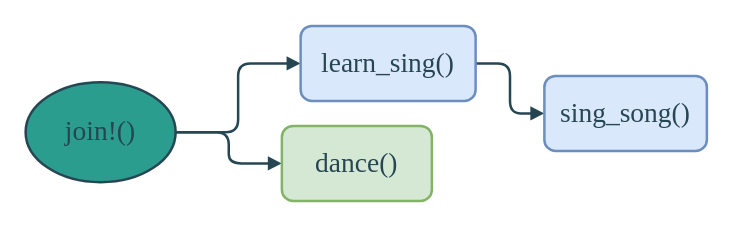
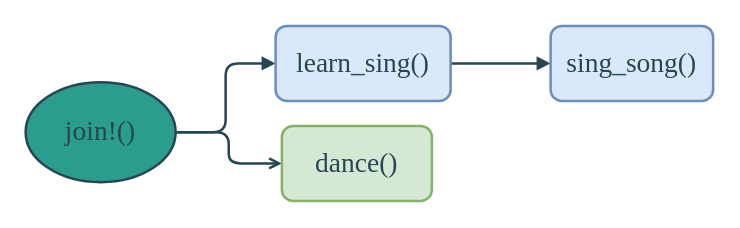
node "learn_sing()": moved (388, 63) -> (363, 63)
node "sing_song()": moved (626, 113) -> (632, 63)
edge "join!()" -> "dance()": arrowhead block -> open
